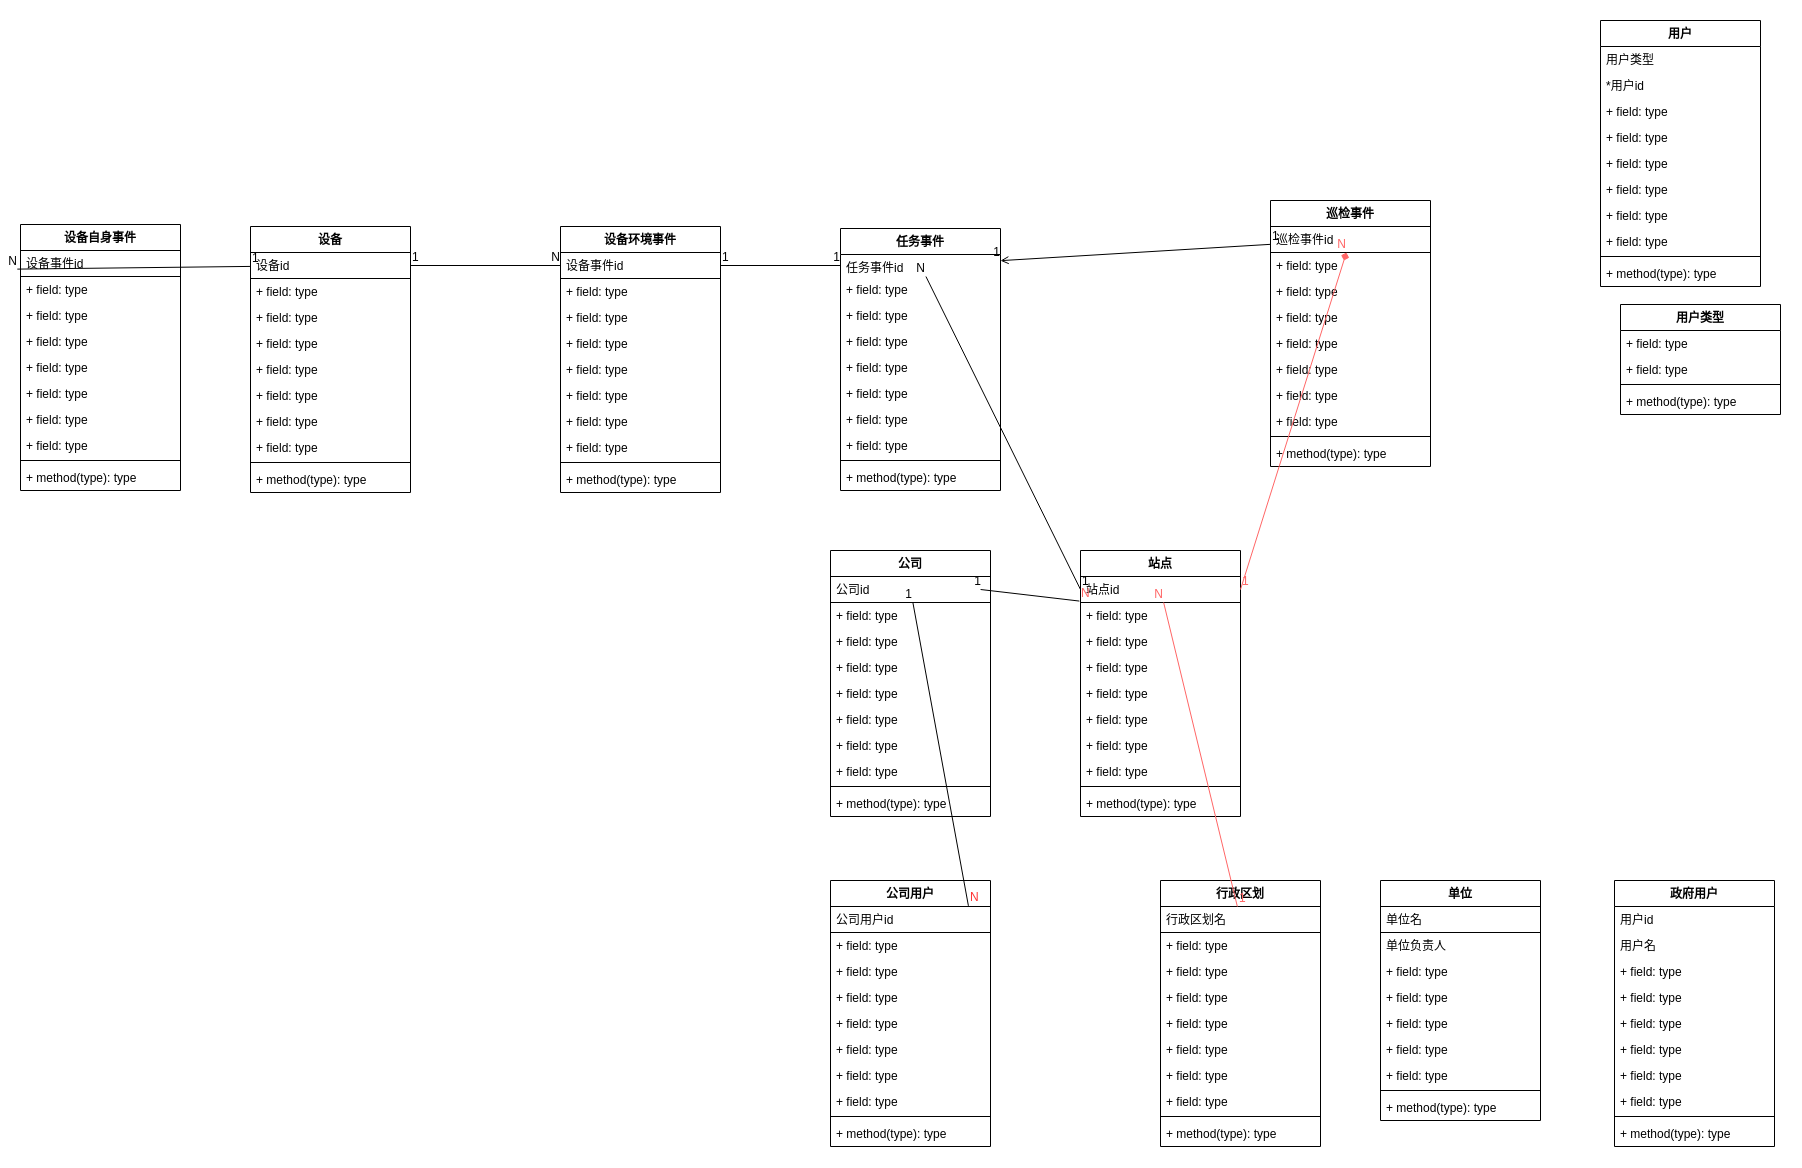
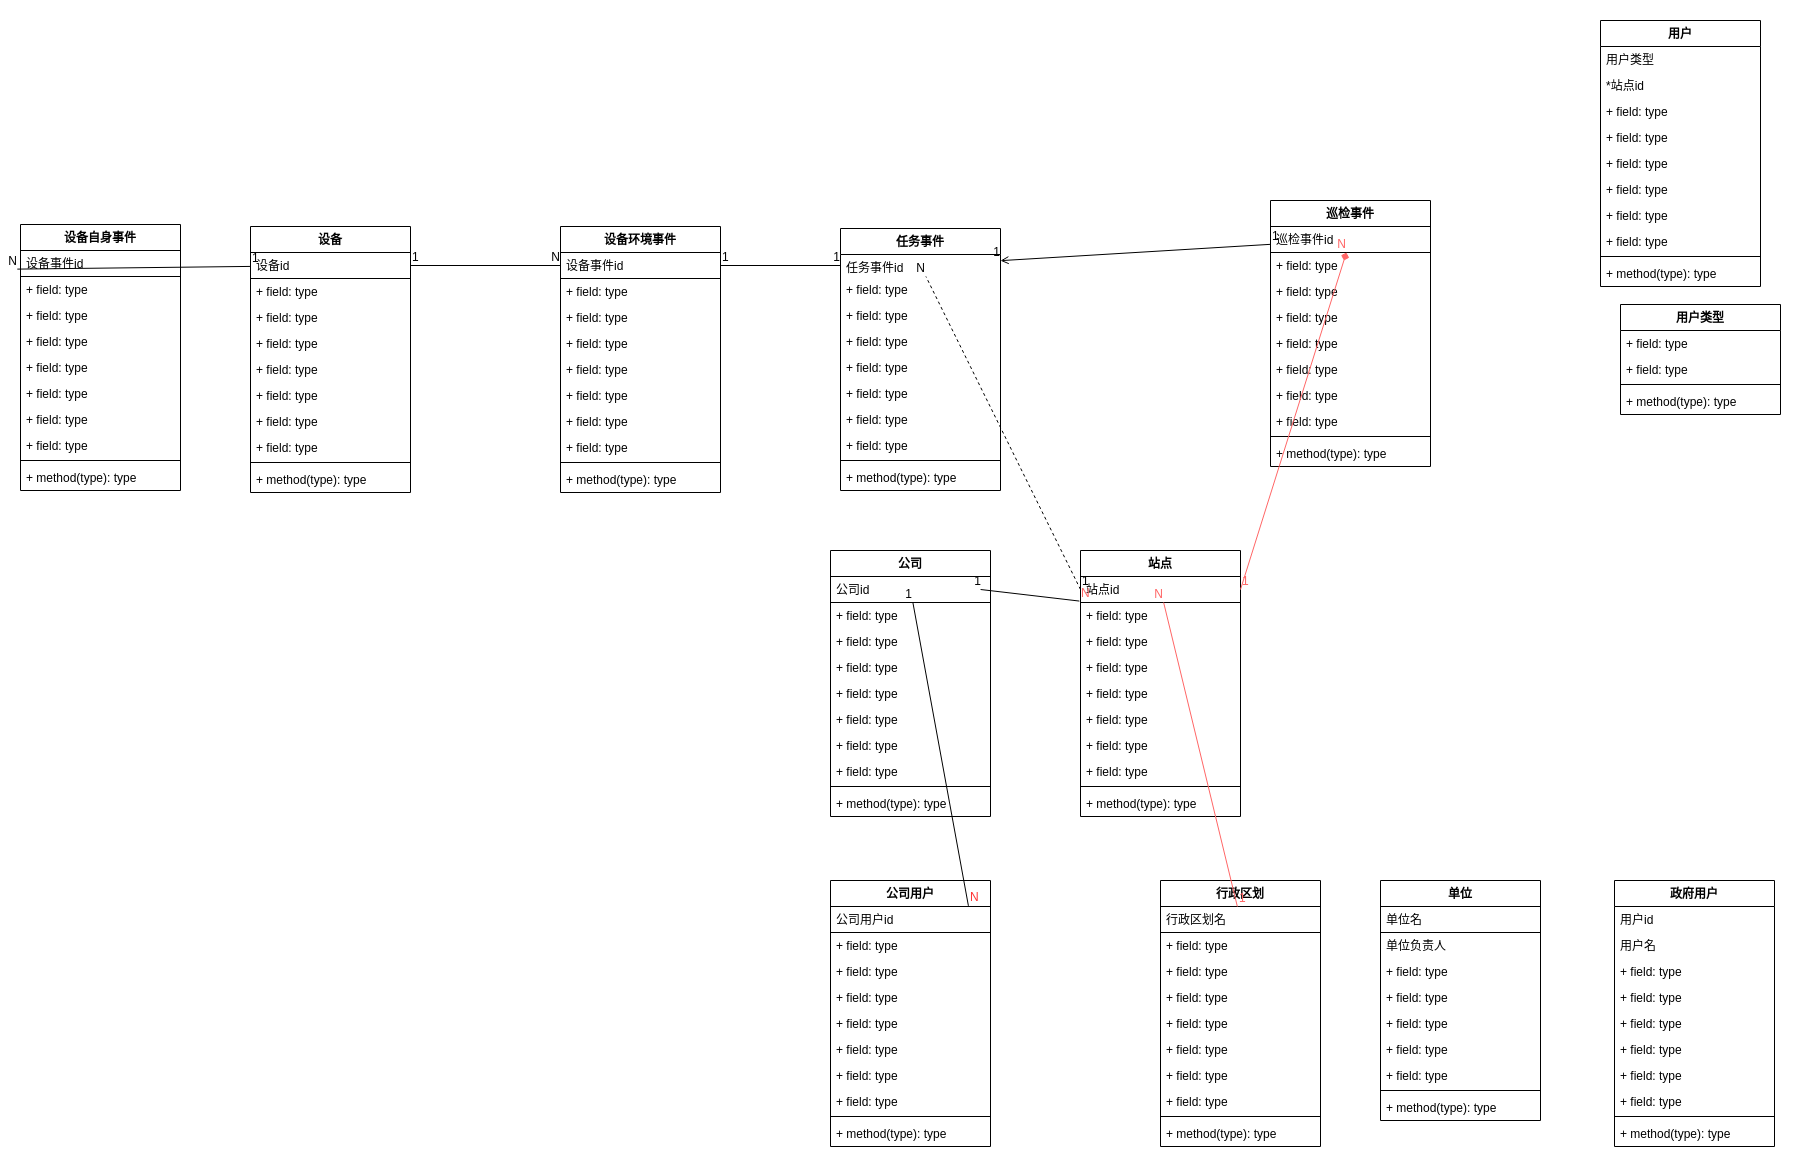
node "*用户id": label "*用户id" -> "*站点id"
edge "任务事件id" -- "站点id": style solid -> dashed
